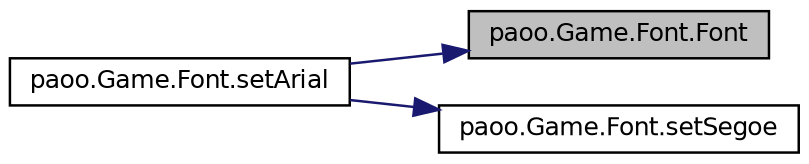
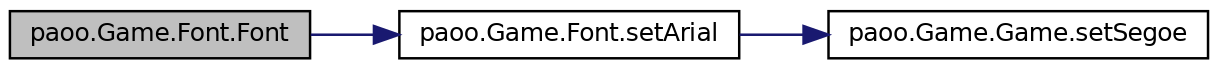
edge "paoo.Game.Font.setArial" -> "paoo.Game.Font.Font": reversed
node "paoo.Game.Font.setSegoe": label "paoo.Game.Font.setSegoe" -> "paoo.Game.Game.setSegoe"
